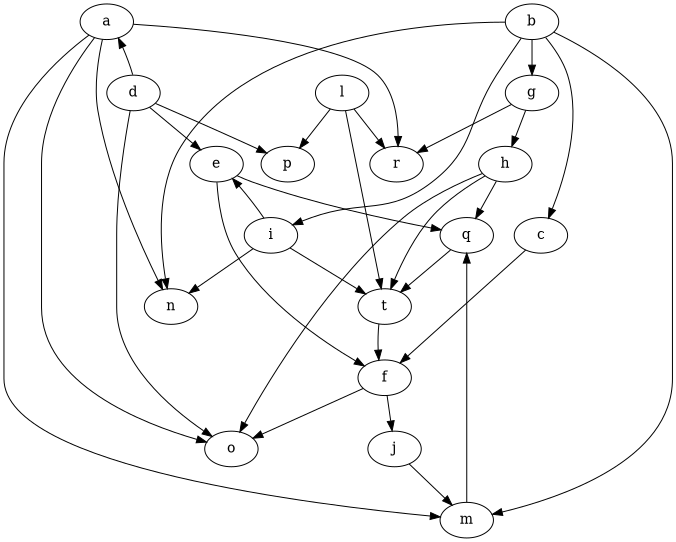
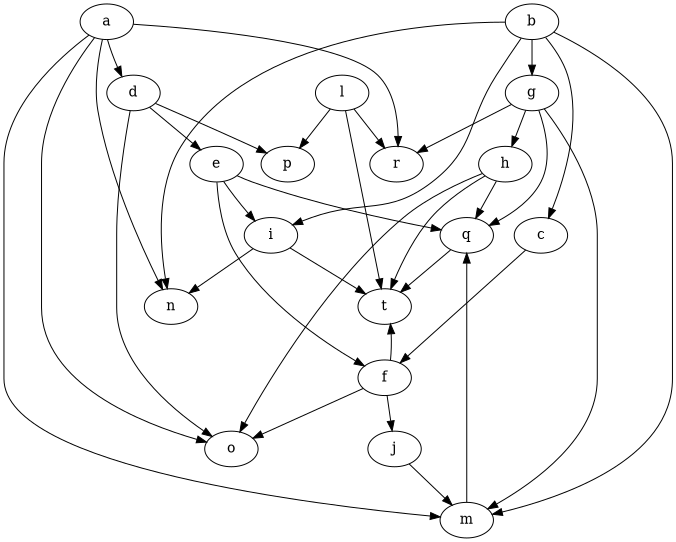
edge "d" -> "a": reversed
edge "g" -> "q": added
edge "i" -> "e": reversed
edge "g" -> "m": added
edge "t" -> "f": reversed
